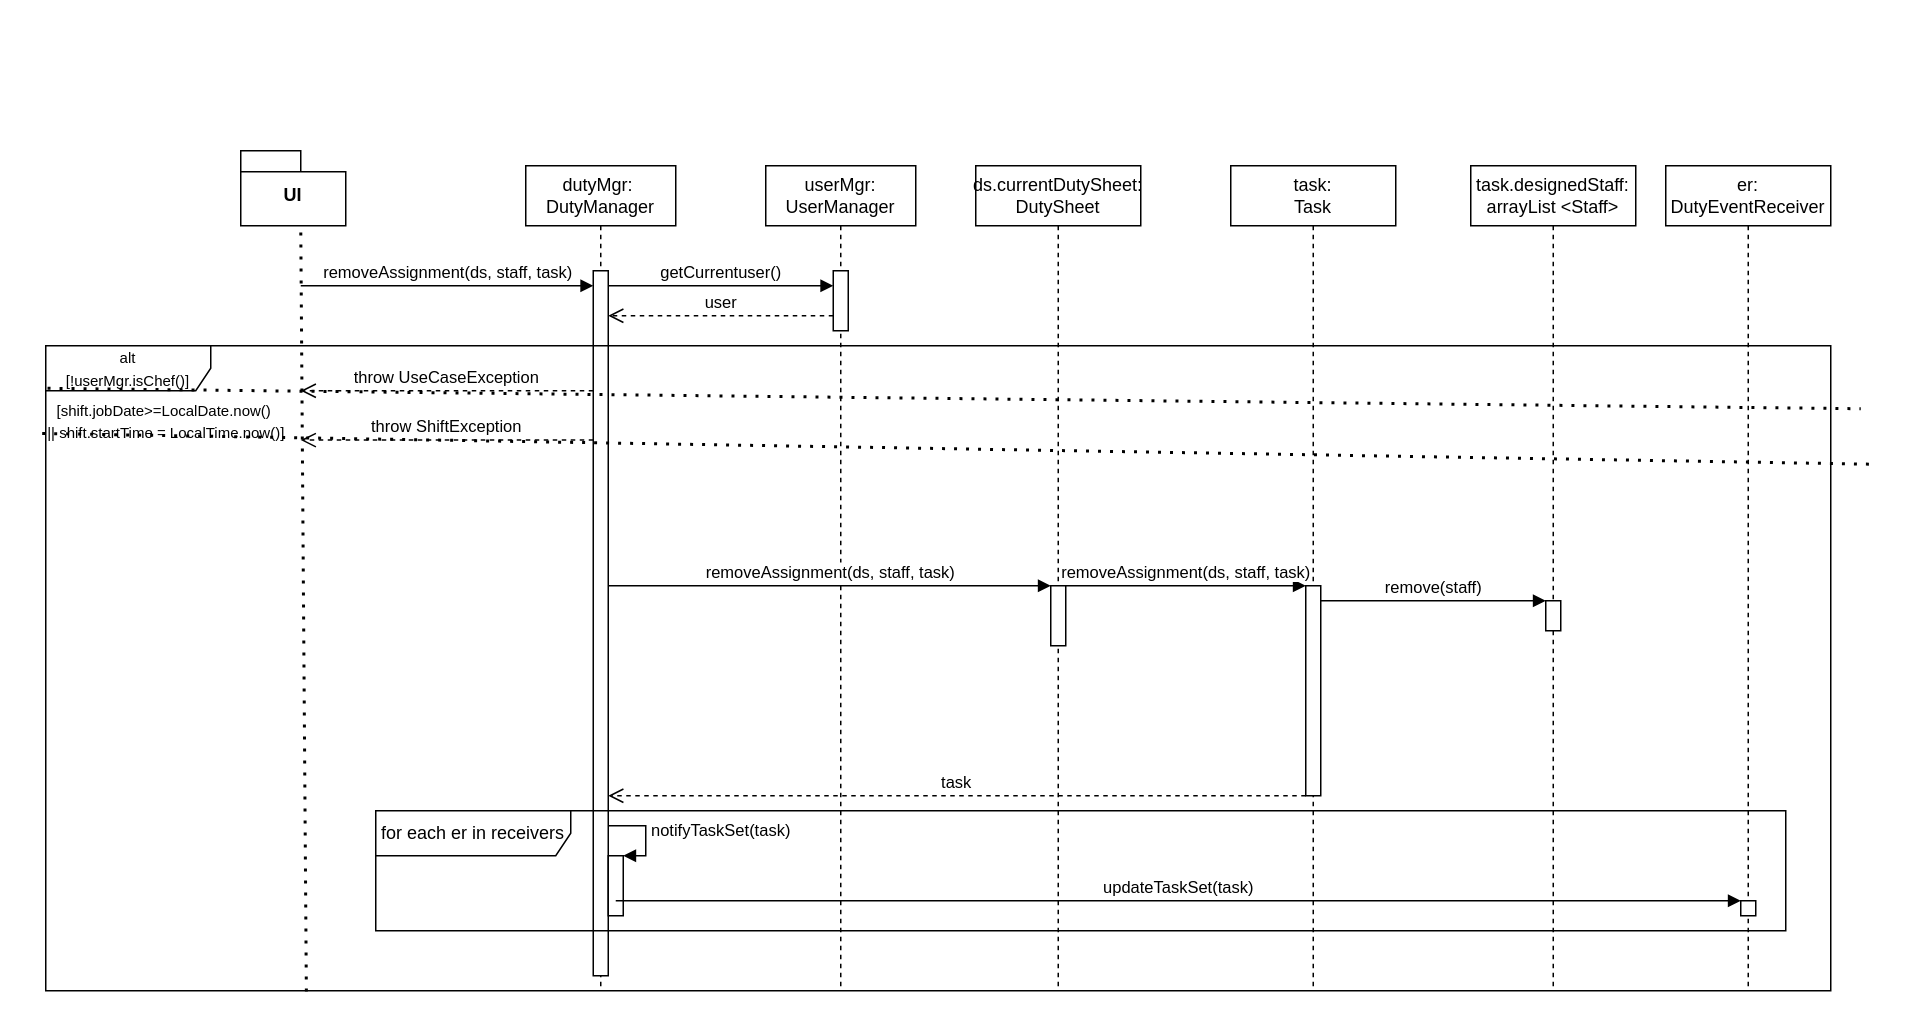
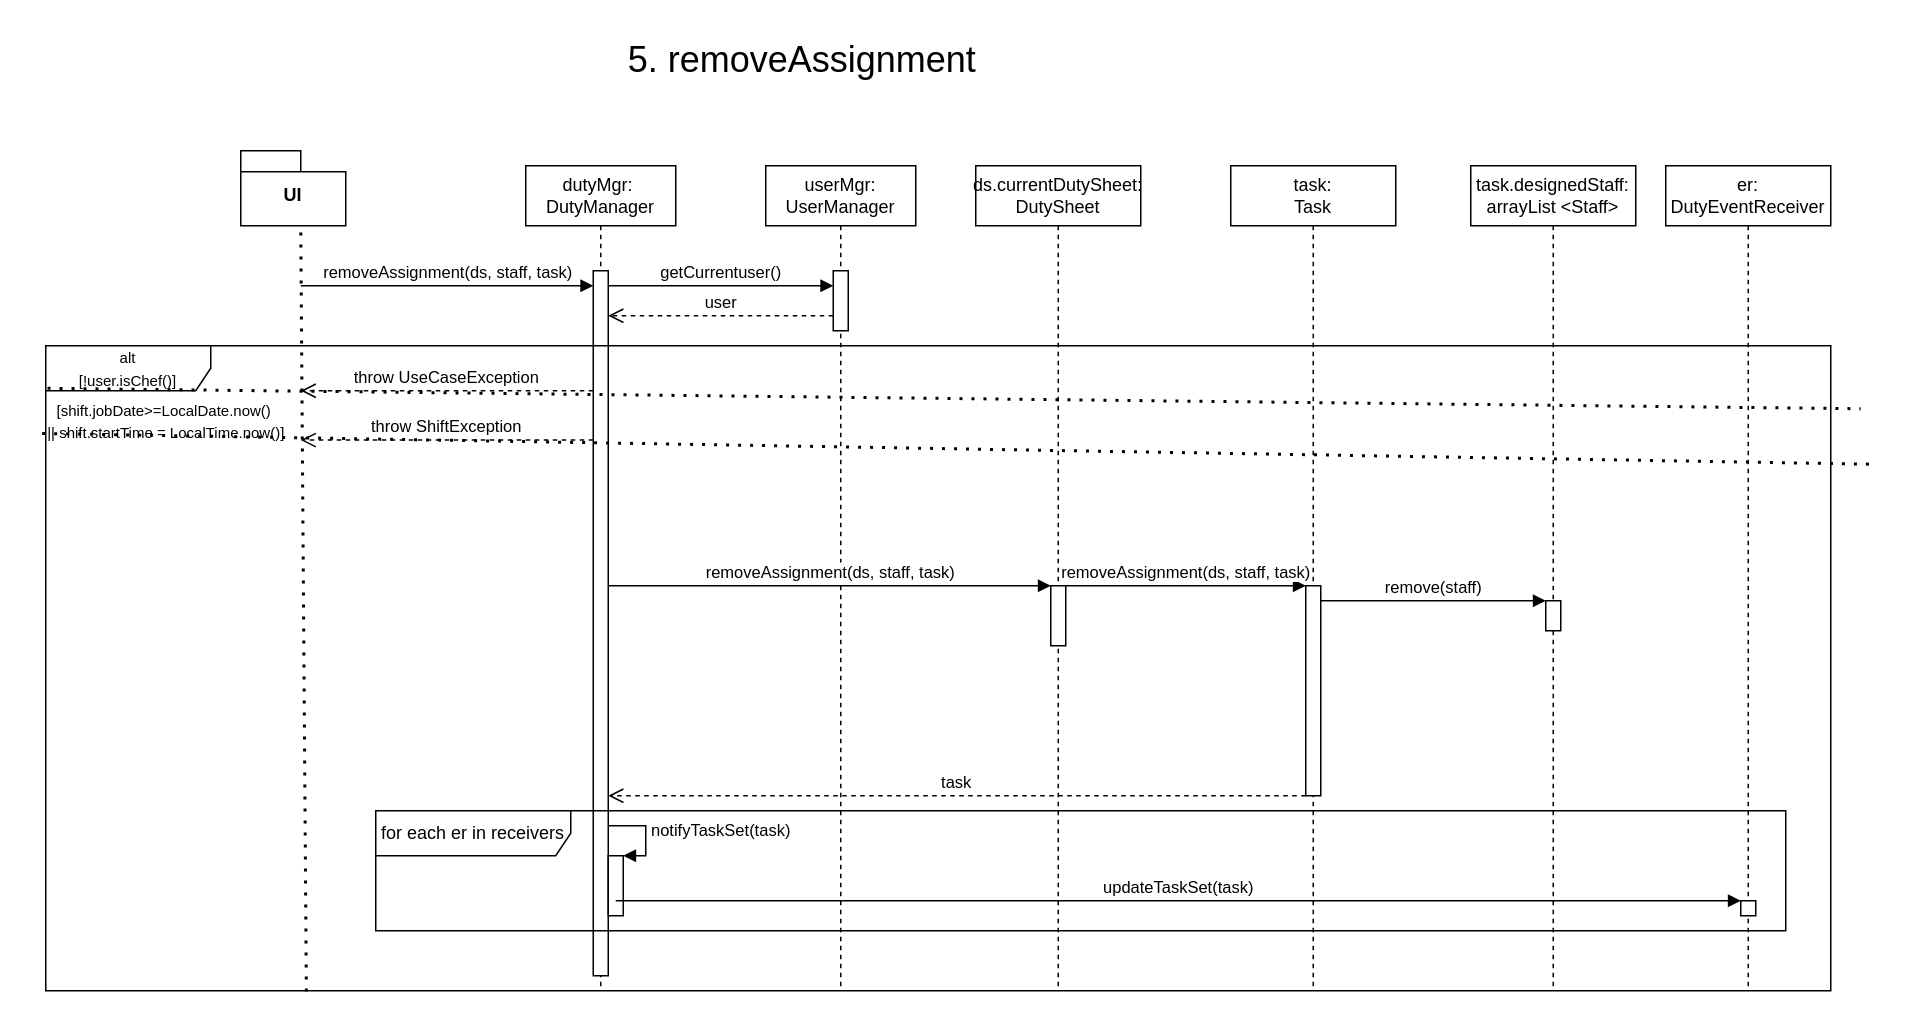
node "5. removeAssignment": added
node "alt [!userMgr.isChef()]": label "alt [!userMgr.isChef()]" -> "alt [!user.isChef()]"
